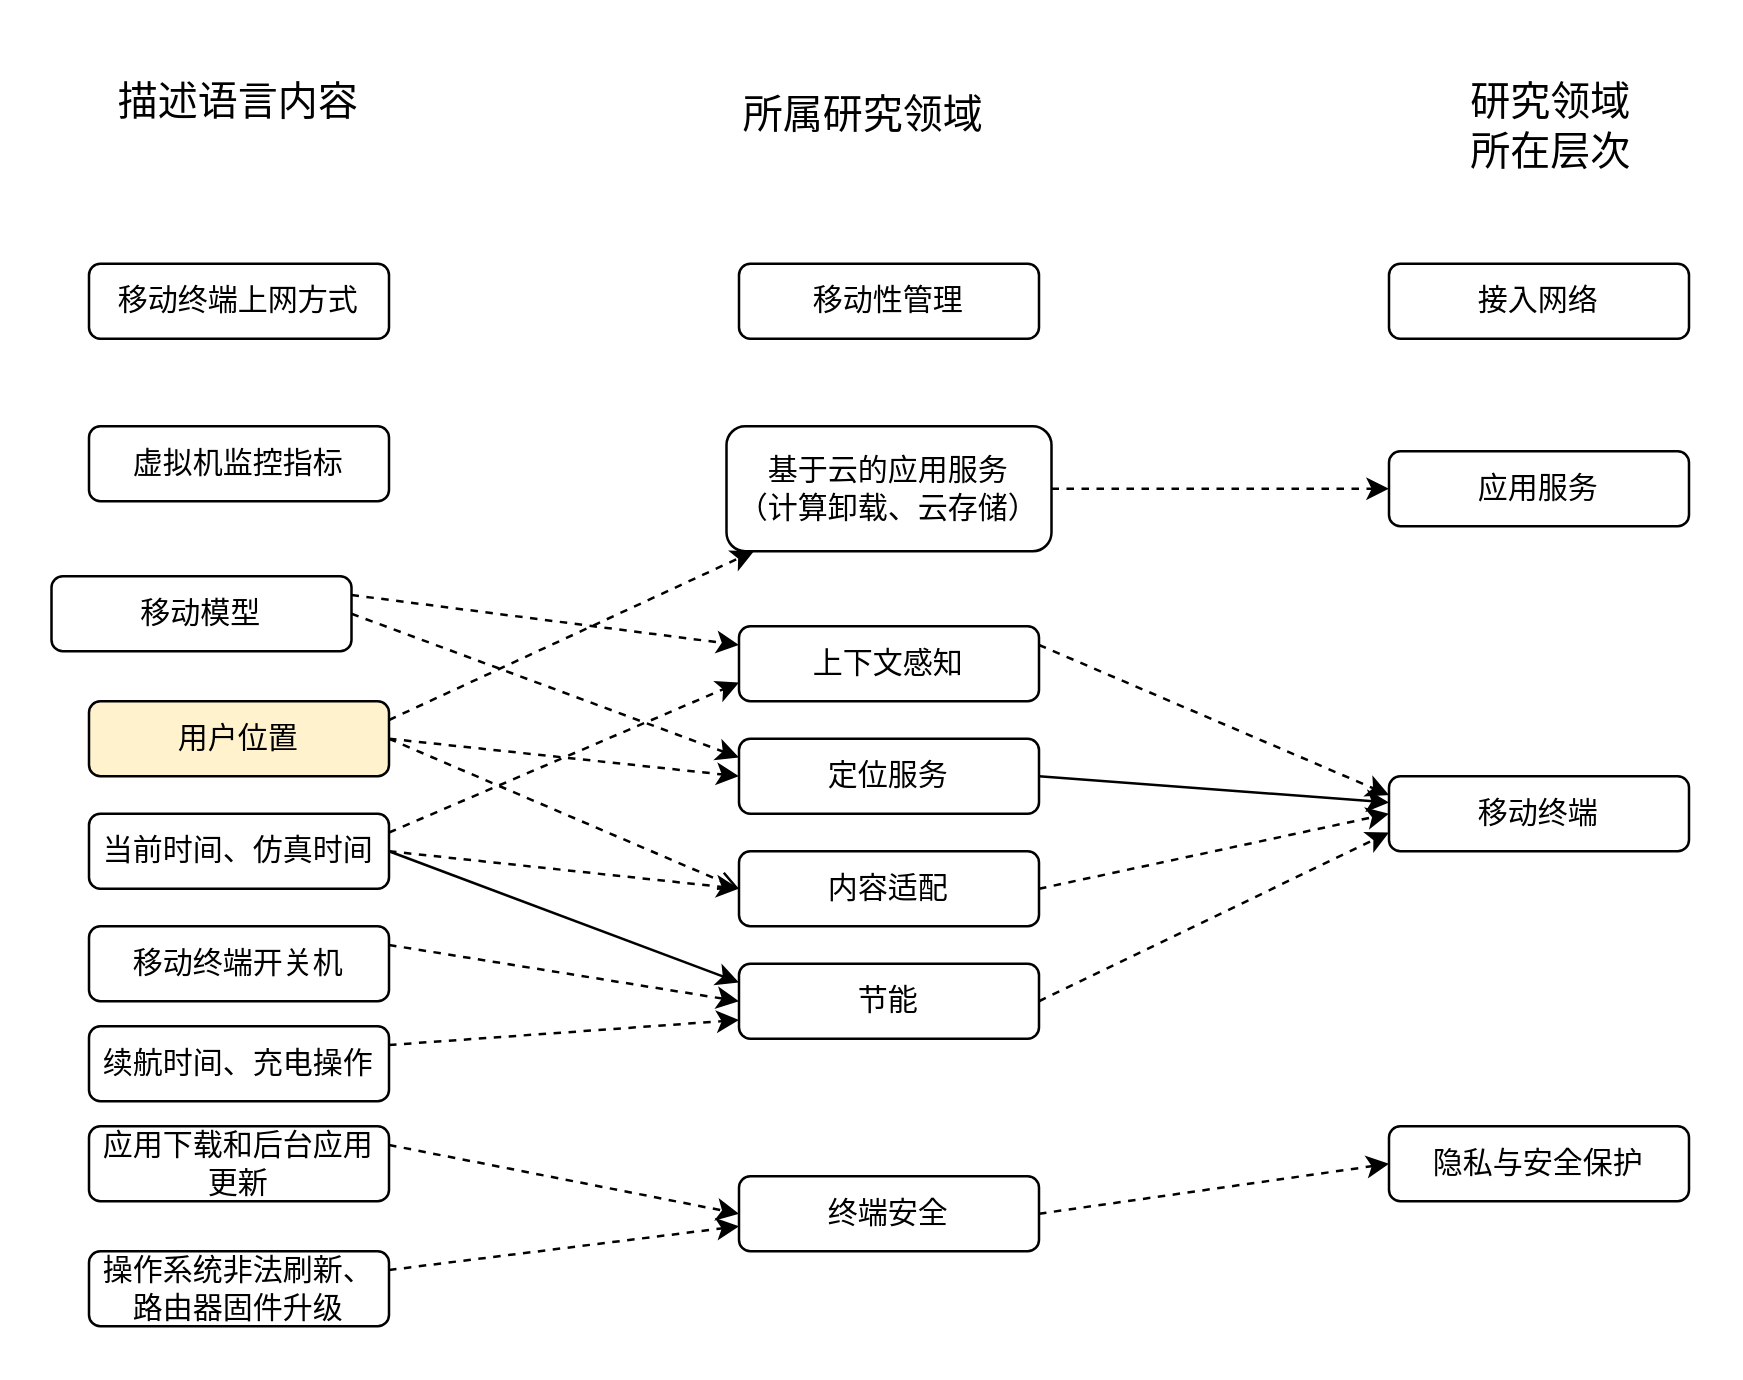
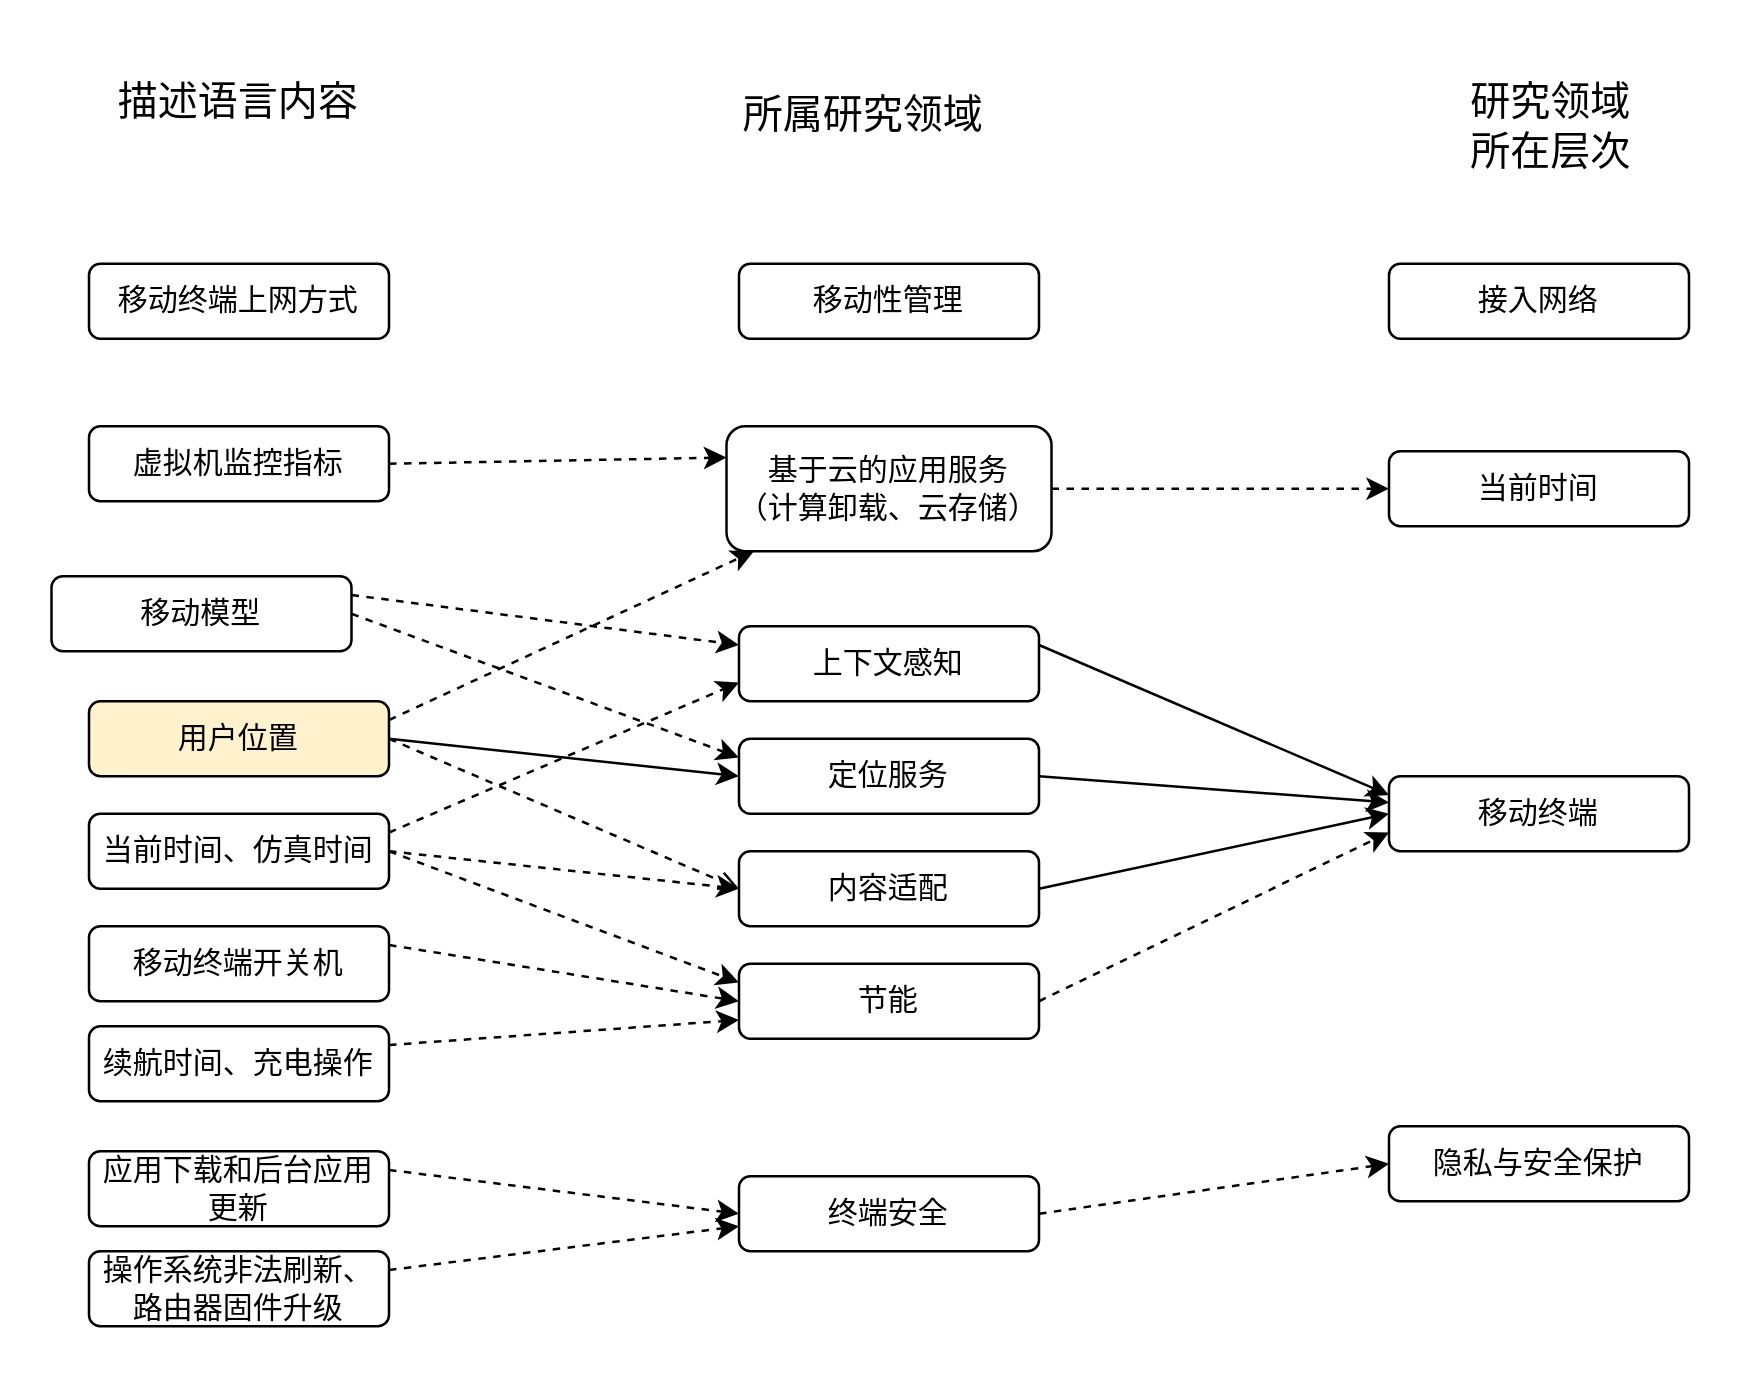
edge "虚拟机监控指标" -> "基于云的应用服务 （计算卸载、云存储）": added
node "应用服务": label "应用服务" -> "当前时间"
edge "上下文感知" -> "移动终端": style dashed -> solid
edge "用户位置" -> "定位服务": style dashed -> solid
edge "内容适配" -> "移动终端": style dashed -> solid
edge "当前时间、仿真时间" -> "节能": style solid -> dashed
node "应用下载和后台应用更新": moved (239, 1164) -> (239, 1189)
